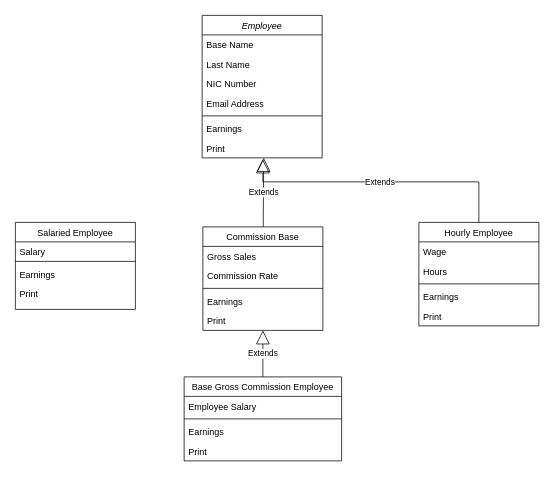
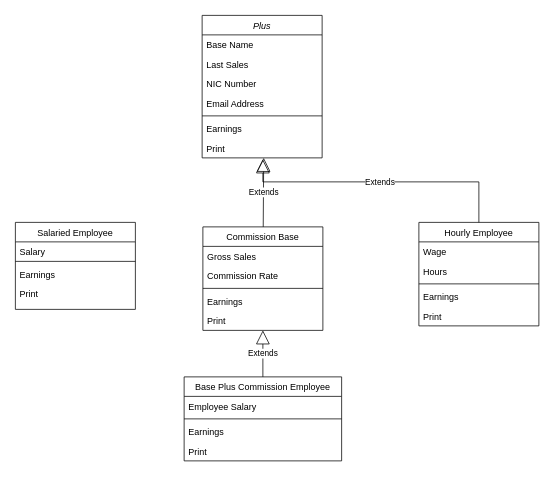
node "Employee": label "Employee" -> "Plus"
node "Last Name": label "Last Name" -> "Last Sales"
node "Base Gross Commission Employee": label "Base Gross Commission Employee" -> "Base Plus Commission Employee"
